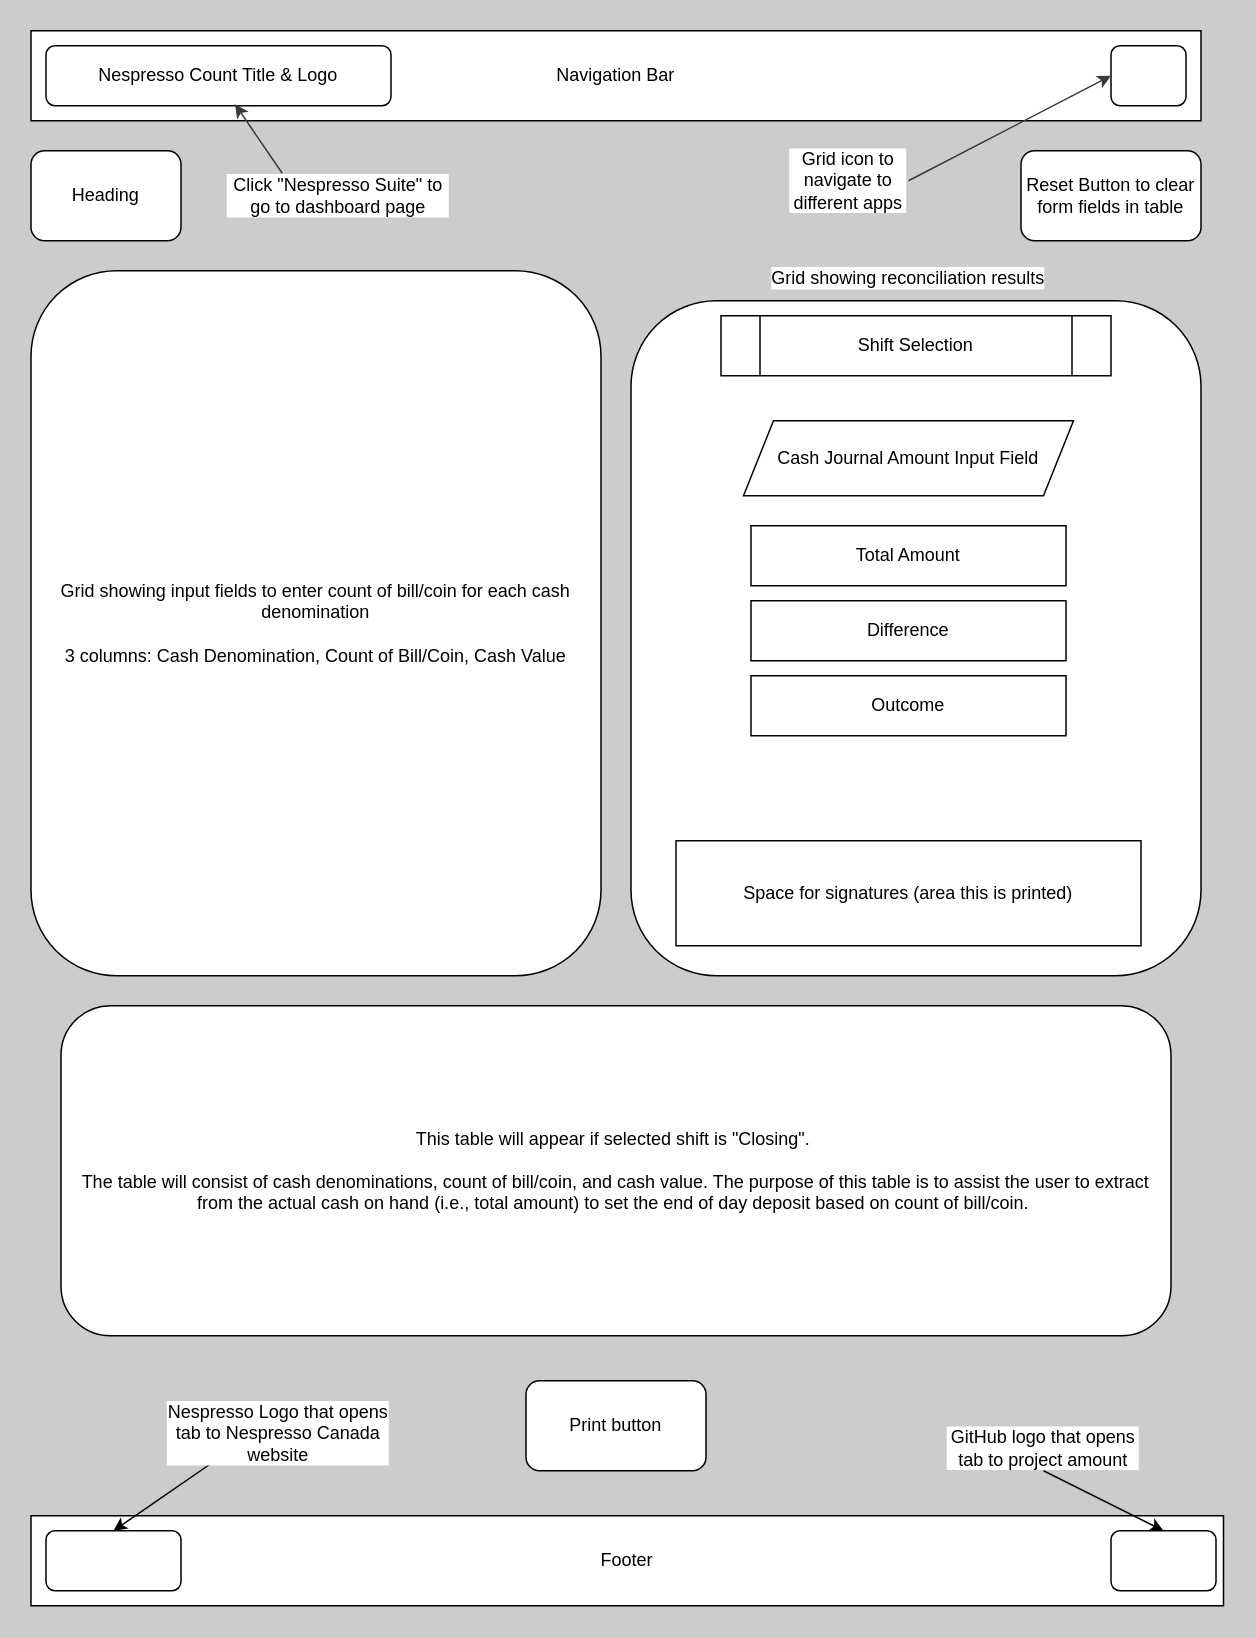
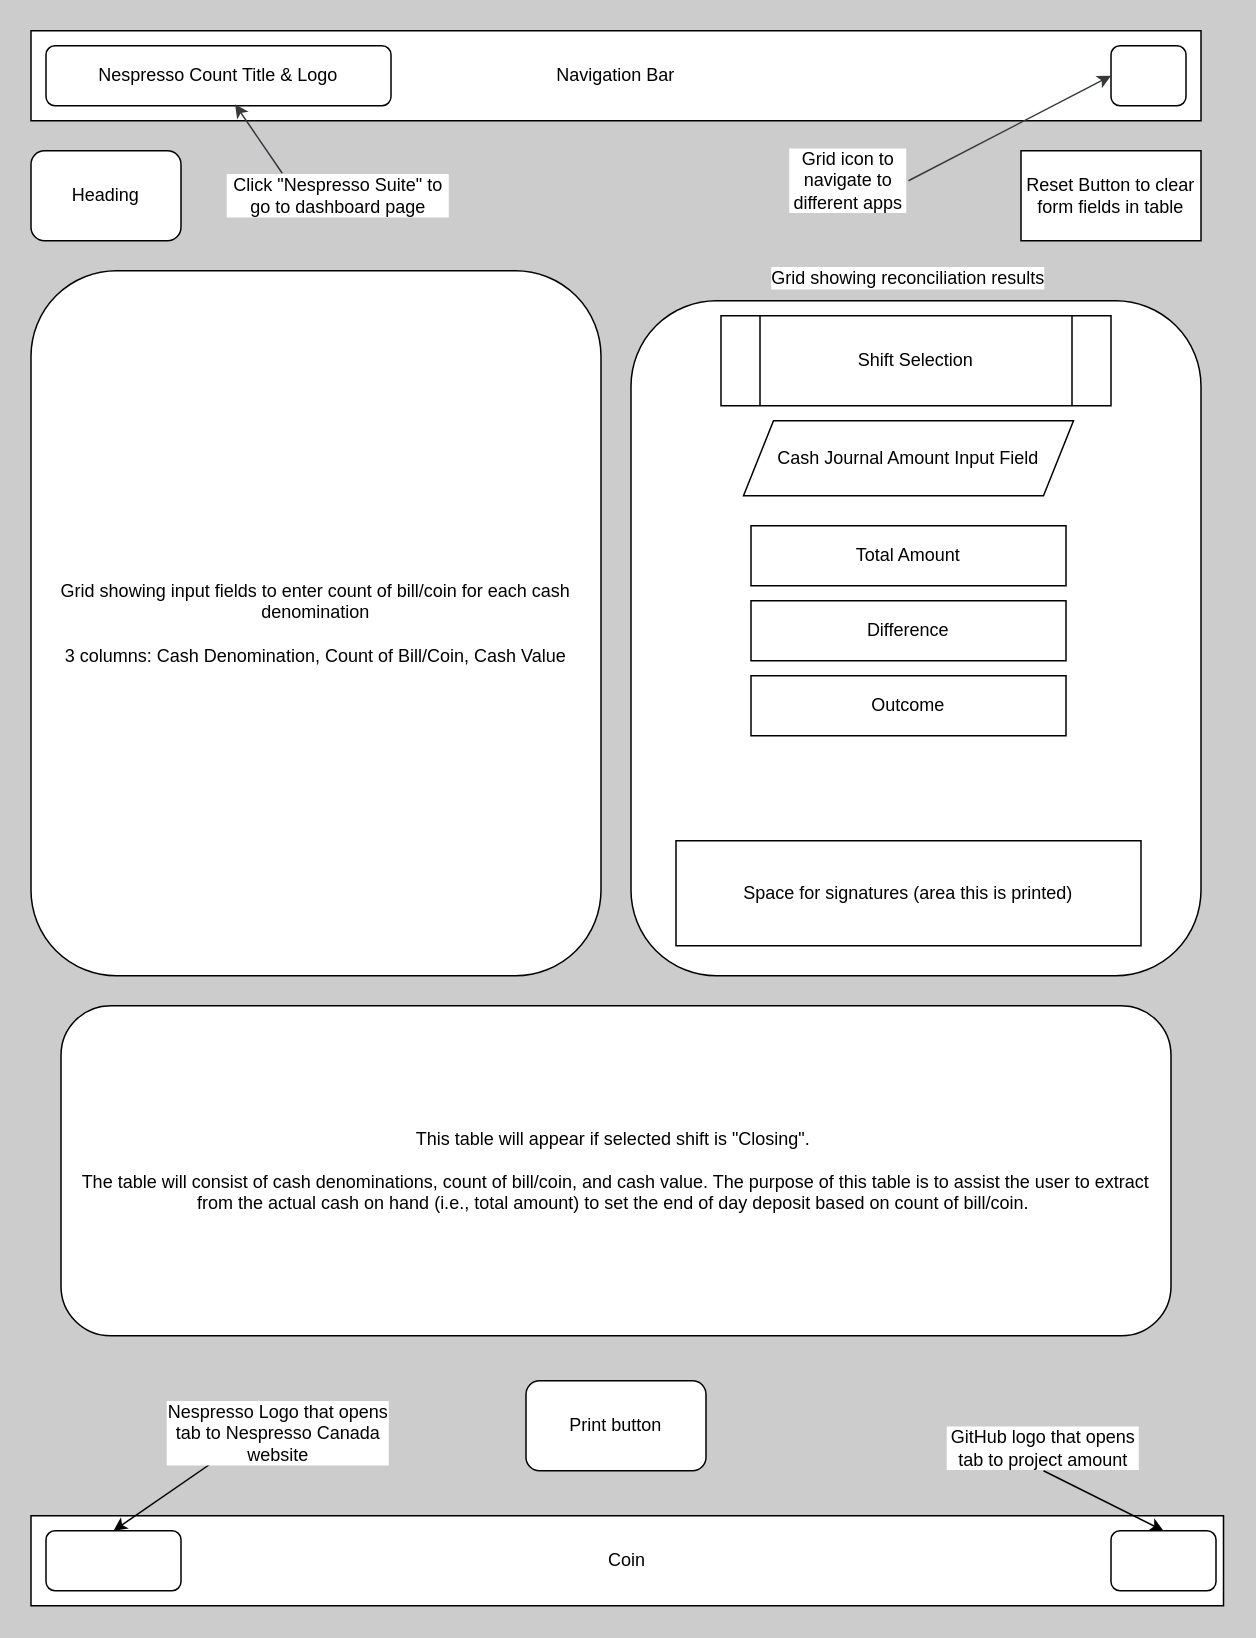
node "Reset Button to clear form fields in table": shape rounded rectangle -> rectangle
node "Shift Selection": size 390x60 -> 390x90
node "Footer": label "Footer" -> "Coin"
